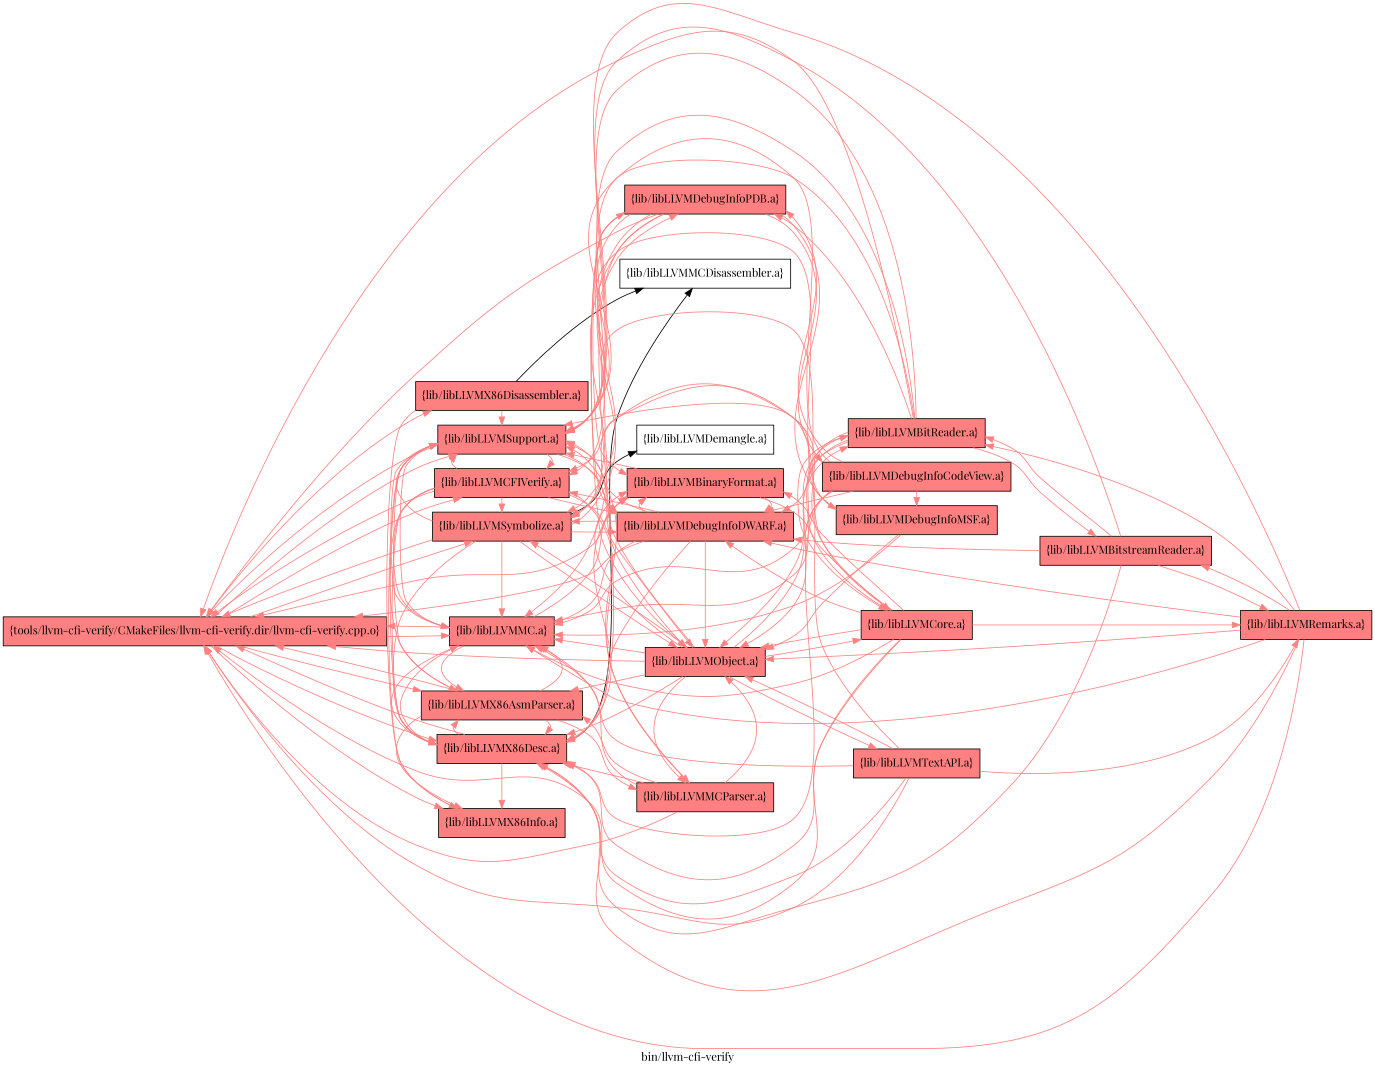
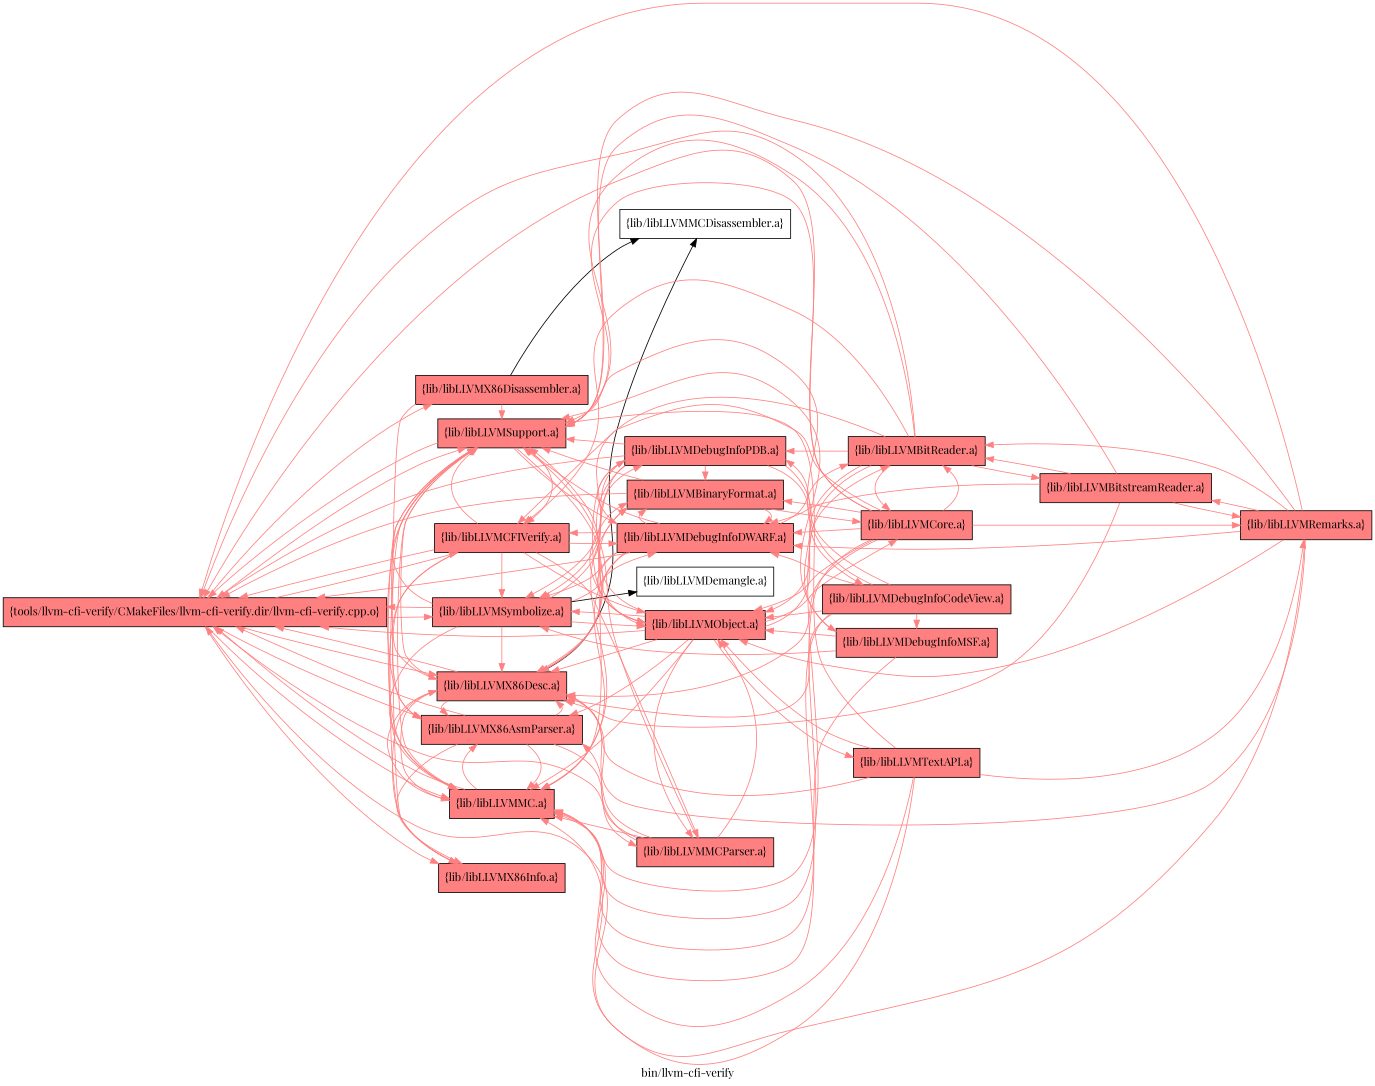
edge "{lib/libLLVMBitReader.a}" -> "{lib/libLLVMDebugInfoDWARF.a}": reversed
edge "{lib/libLLVMCFIVerify.a}" -> "{lib/libLLVMX86Desc.a}": now "{lib/libLLVMSupport.a}" -> "{lib/libLLVMX86Desc.a}"
